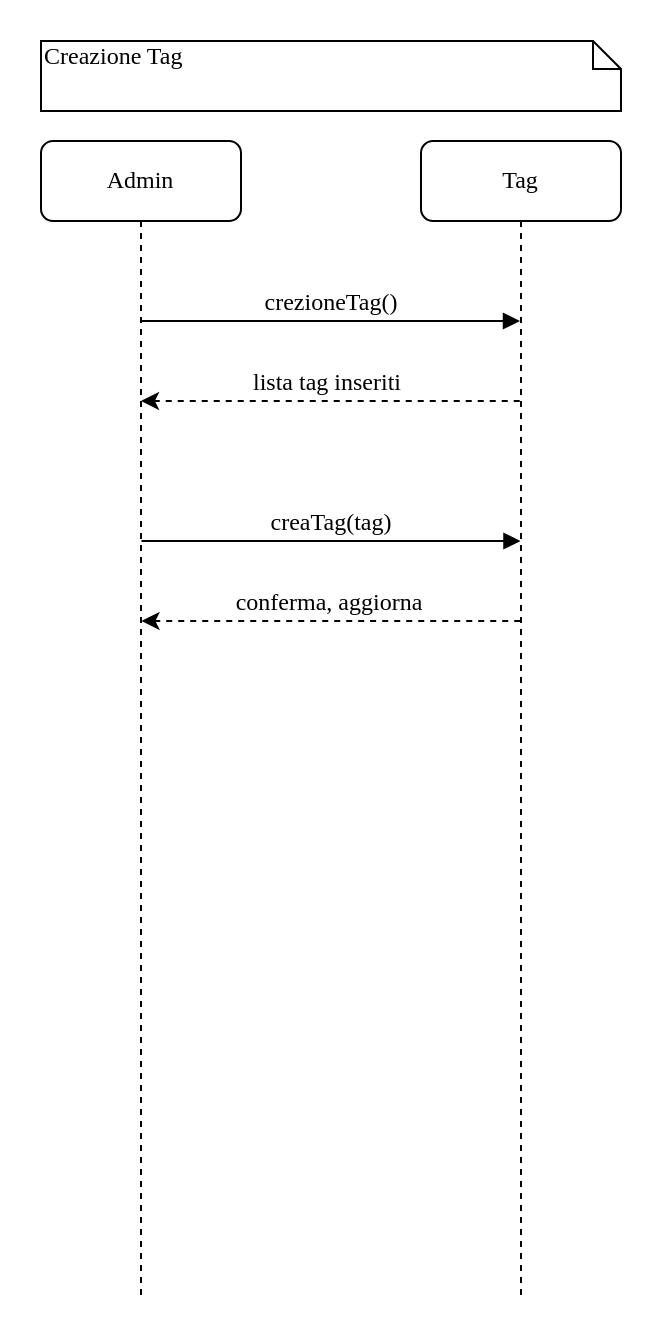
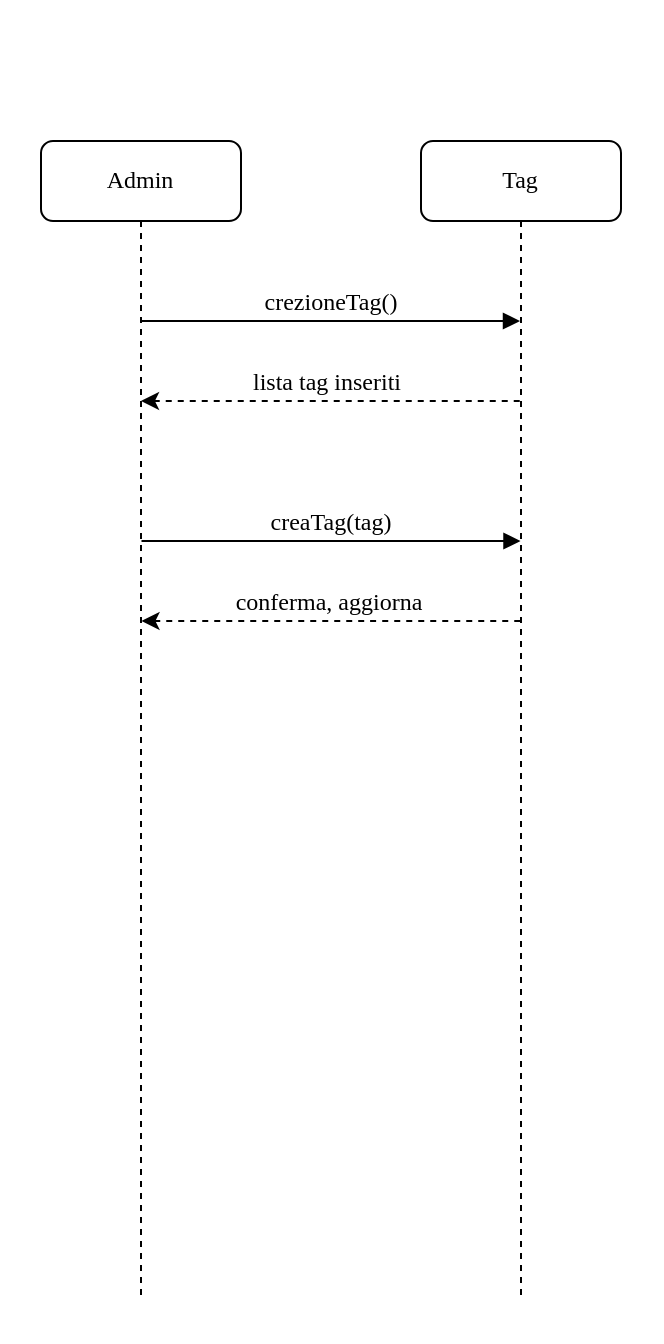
node "Creazione Tag": removed
